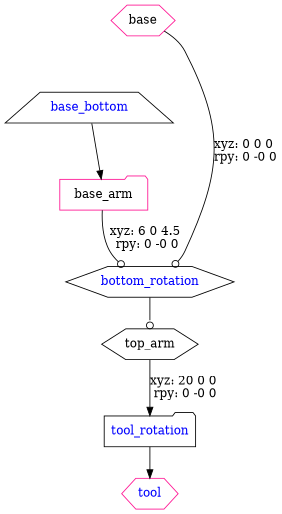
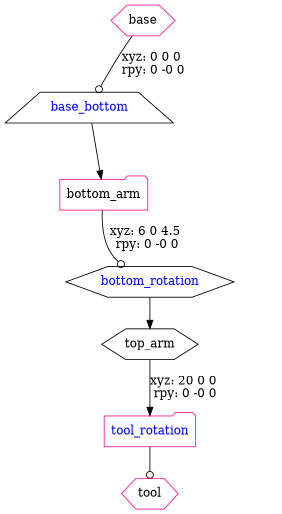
edge "base" -> "bottom_rotation": now "base" -> "base_bottom"
node "base_arm": label "base_arm" -> "bottom_arm"
edge "bottom_rotation" -> "top_arm": arrowhead odot -> normal
node "tool_rotation": color black -> deeppink
edge "tool_rotation" -> "tool": arrowhead normal -> odot
node "tool": fontcolor blue -> black
